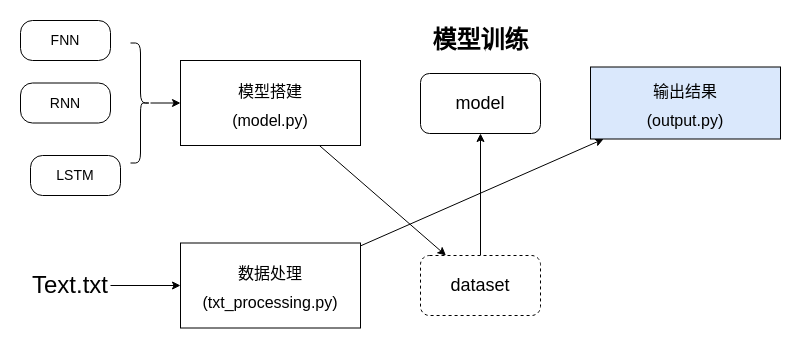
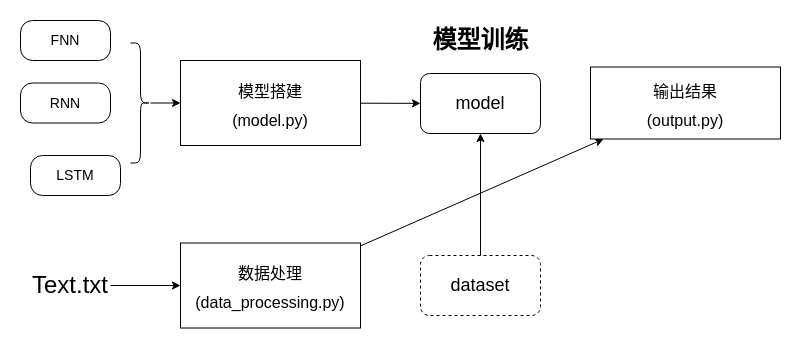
node "输出结果 (output.py)": fillcolor #dae8fc -> #ffffff
edge "模型搭建 (model.py)" -> "dataset": now "模型搭建 (model.py)" -> "model"
node "数据处理 (txt_processing.py)": label "数据处理 (txt_processing.py)" -> "数据处理 (data_processing.py)"
